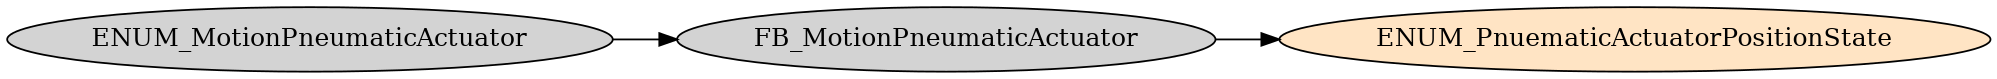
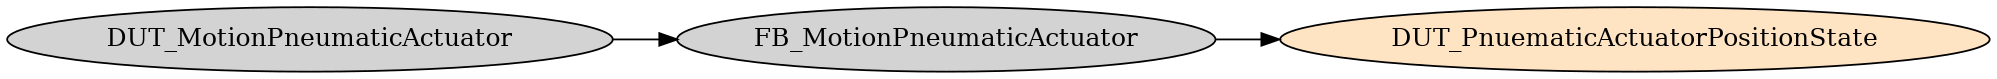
node "ENUM_MotionPneumaticActuator": label "ENUM_MotionPneumaticActuator" -> "DUT_MotionPneumaticActuator"
node "ENUM_PnuematicActuatorPositionState": label "ENUM_PnuematicActuatorPositionState" -> "DUT_PnuematicActuatorPositionState"
